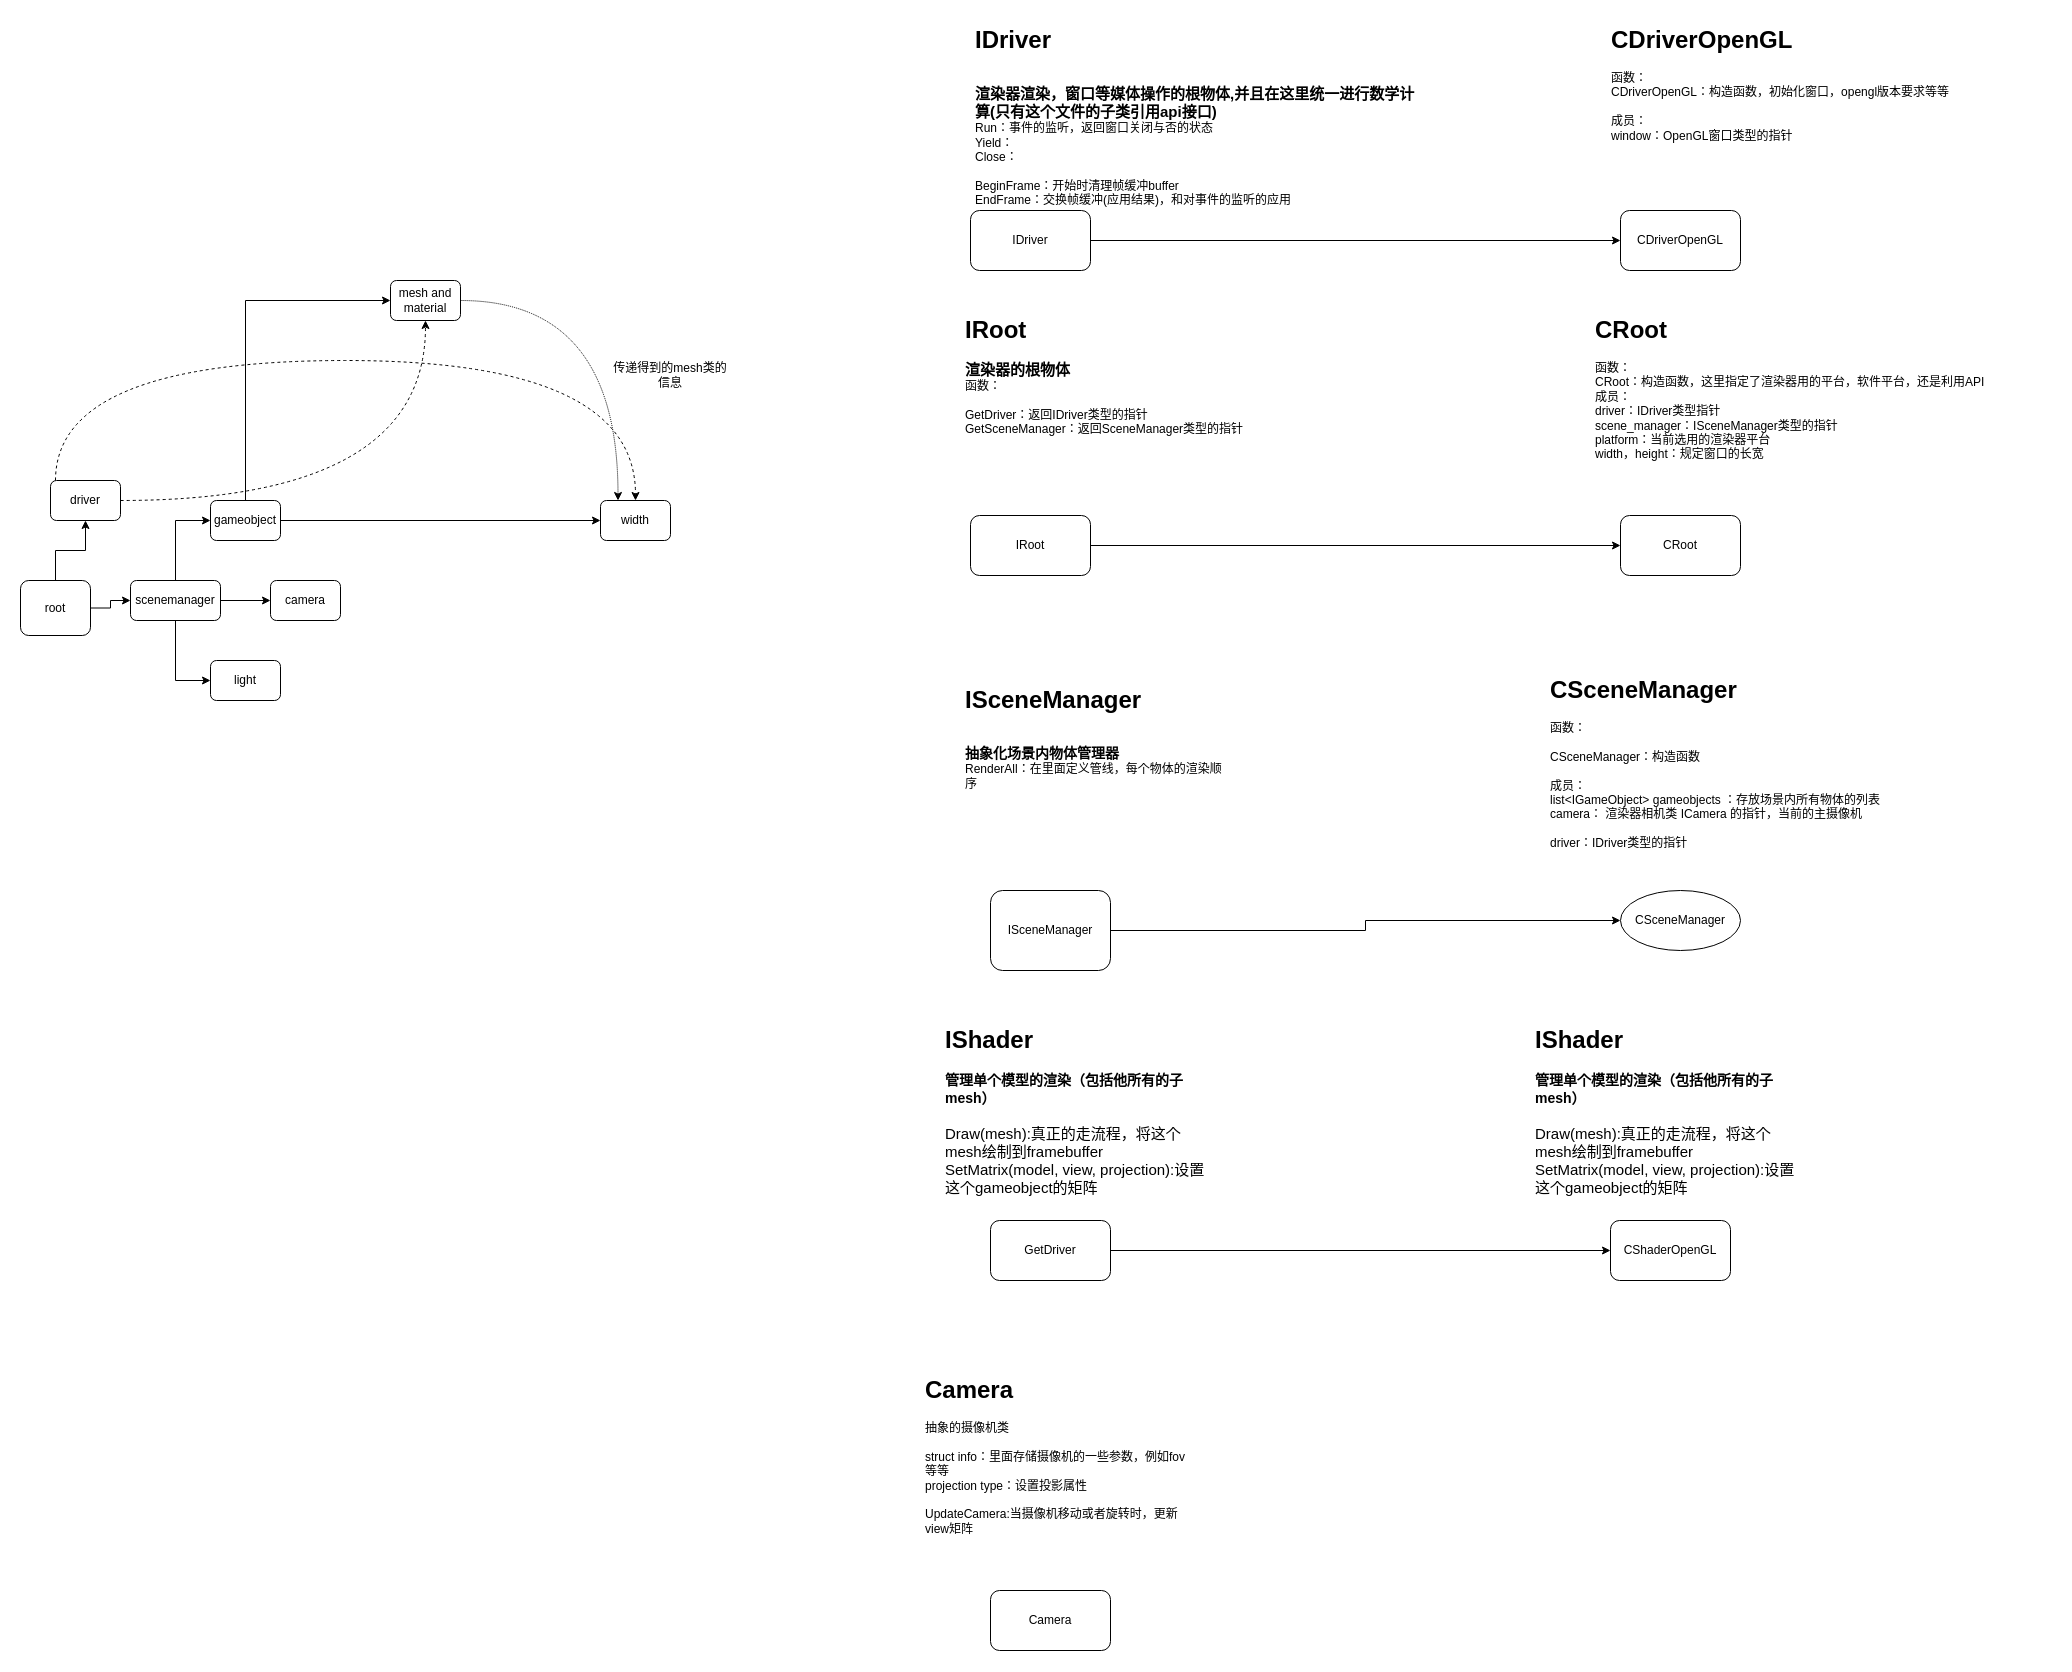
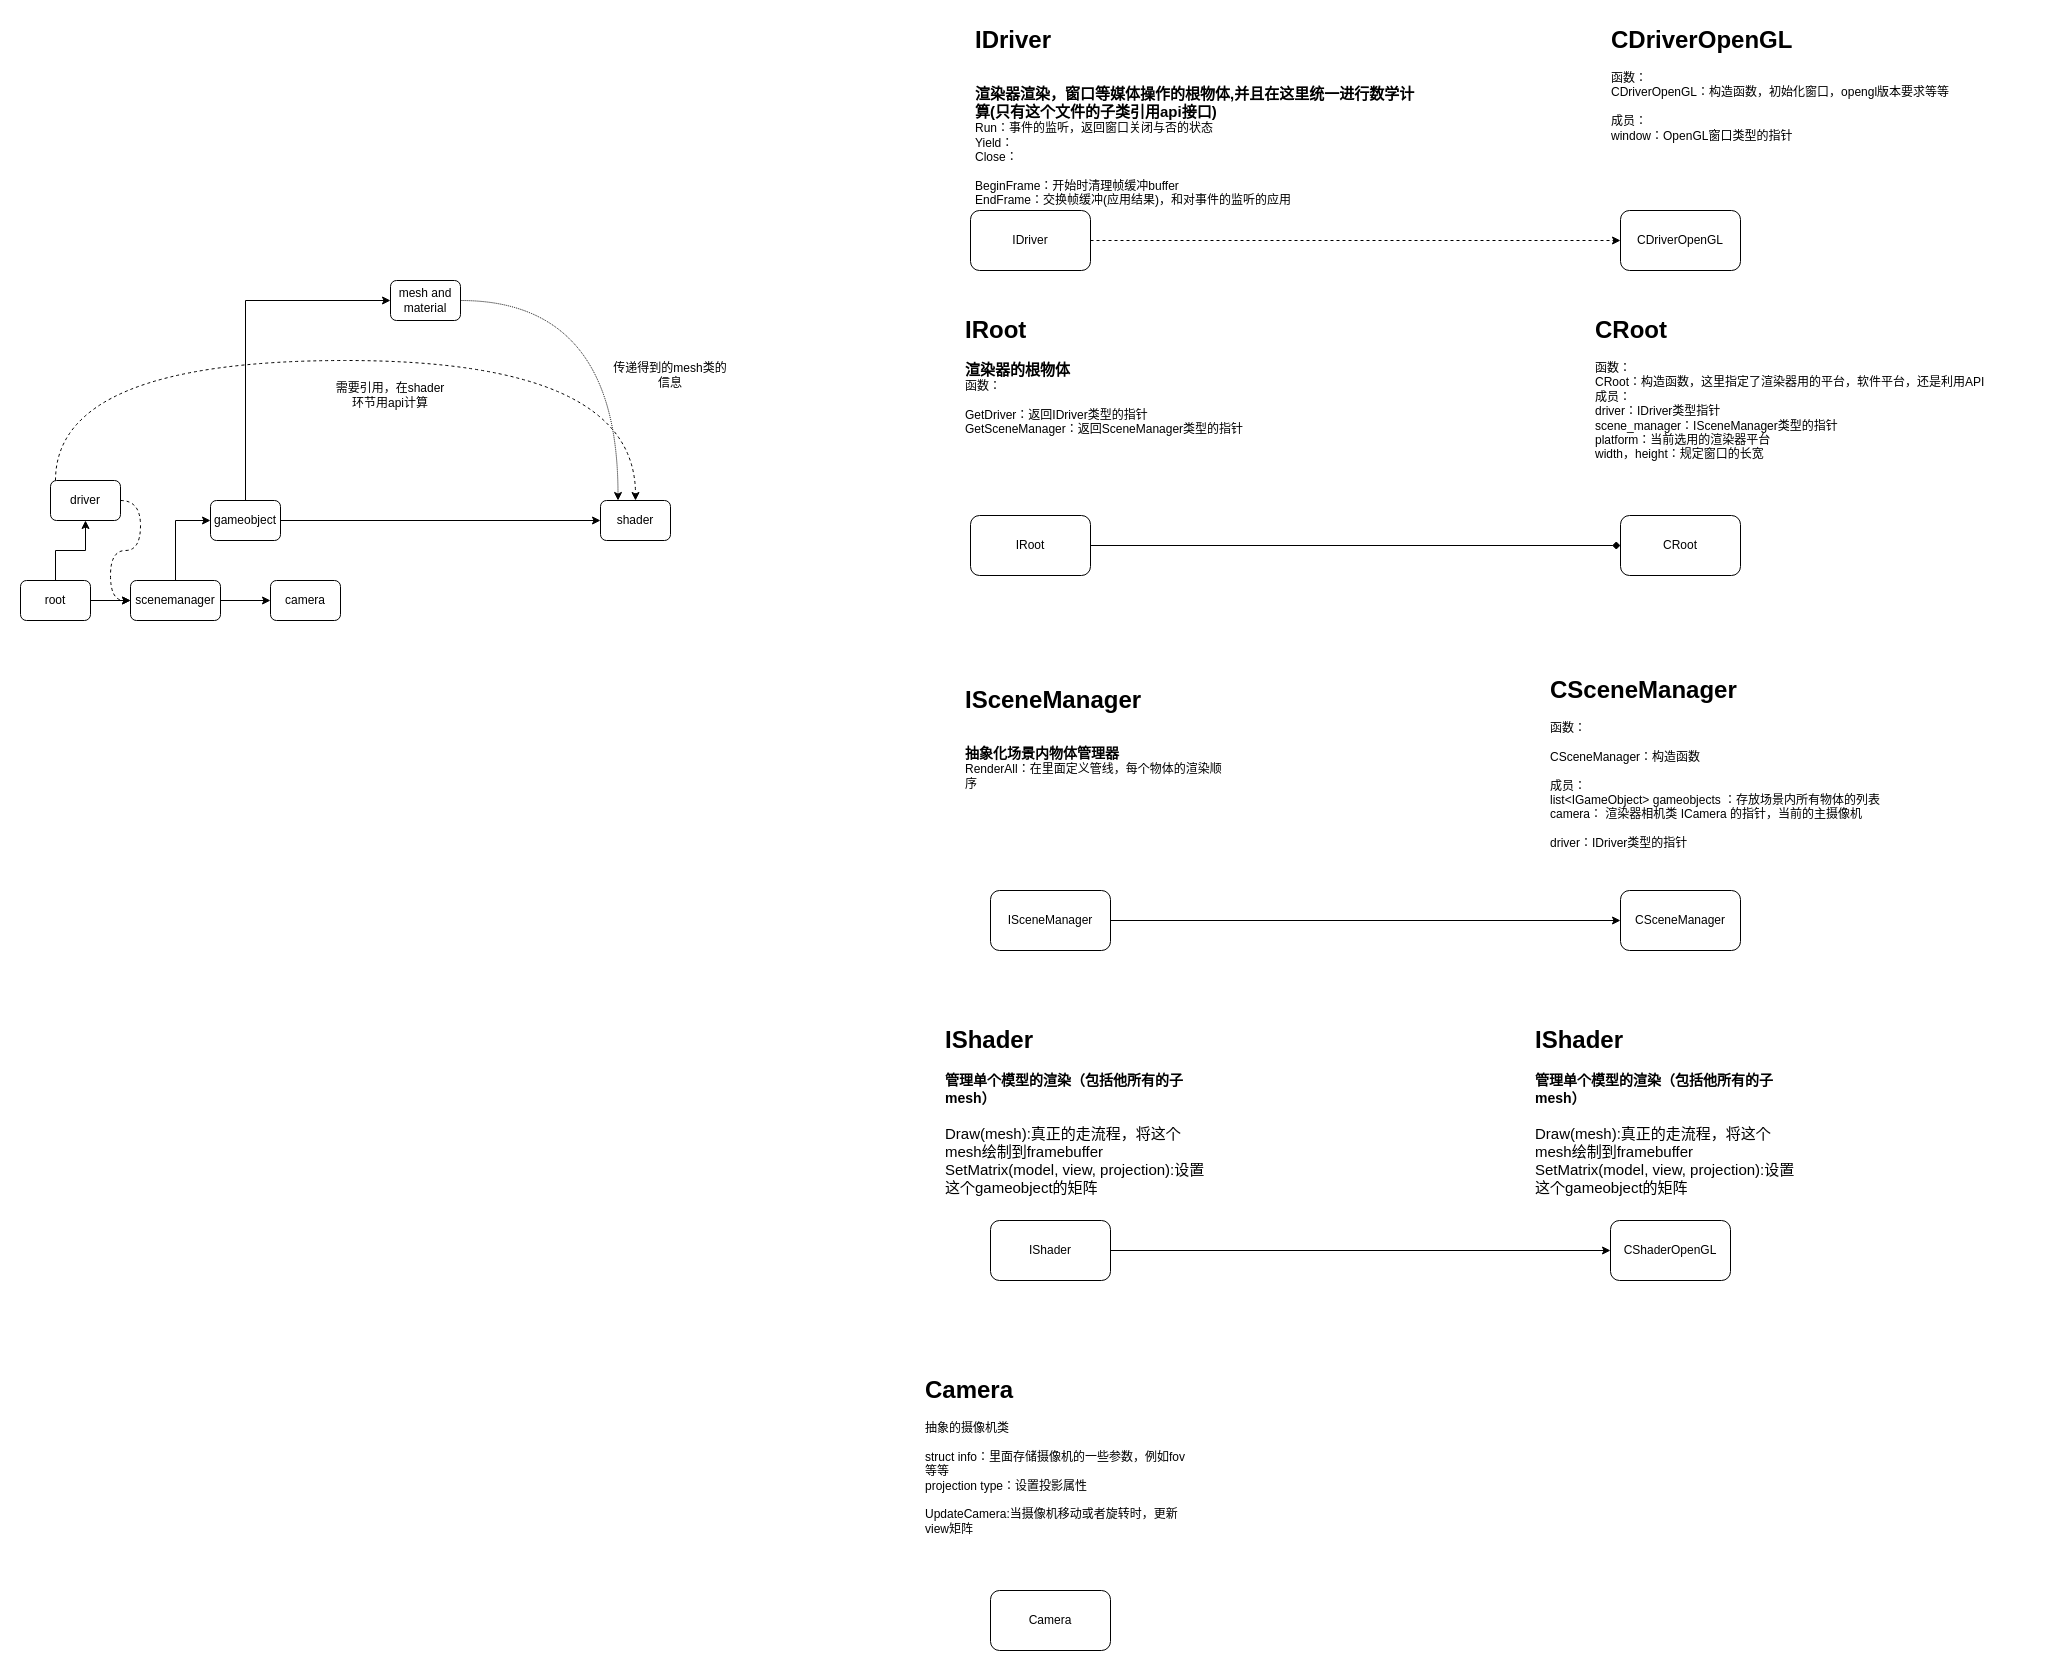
edge "IDriver" -> "CDriverOpenGL": style solid -> dashed
node "需要引用，在shader环节用api计算": added
edge "driver" -> "mesh and material": now "driver" -> "scenemanager"
node "width": label "width" -> "shader"
edge "IRoot" -> "CRoot": arrowhead classic -> diamond
node "root": size 70x55 -> 70x40
edge "scenemanager" -> "light": removed
node "light": removed
node "CSceneManager": shape ellipse -> rounded rectangle
node "ISceneManager": size 120x80 -> 120x60
node "GetDriver": label "GetDriver" -> "IShader"
